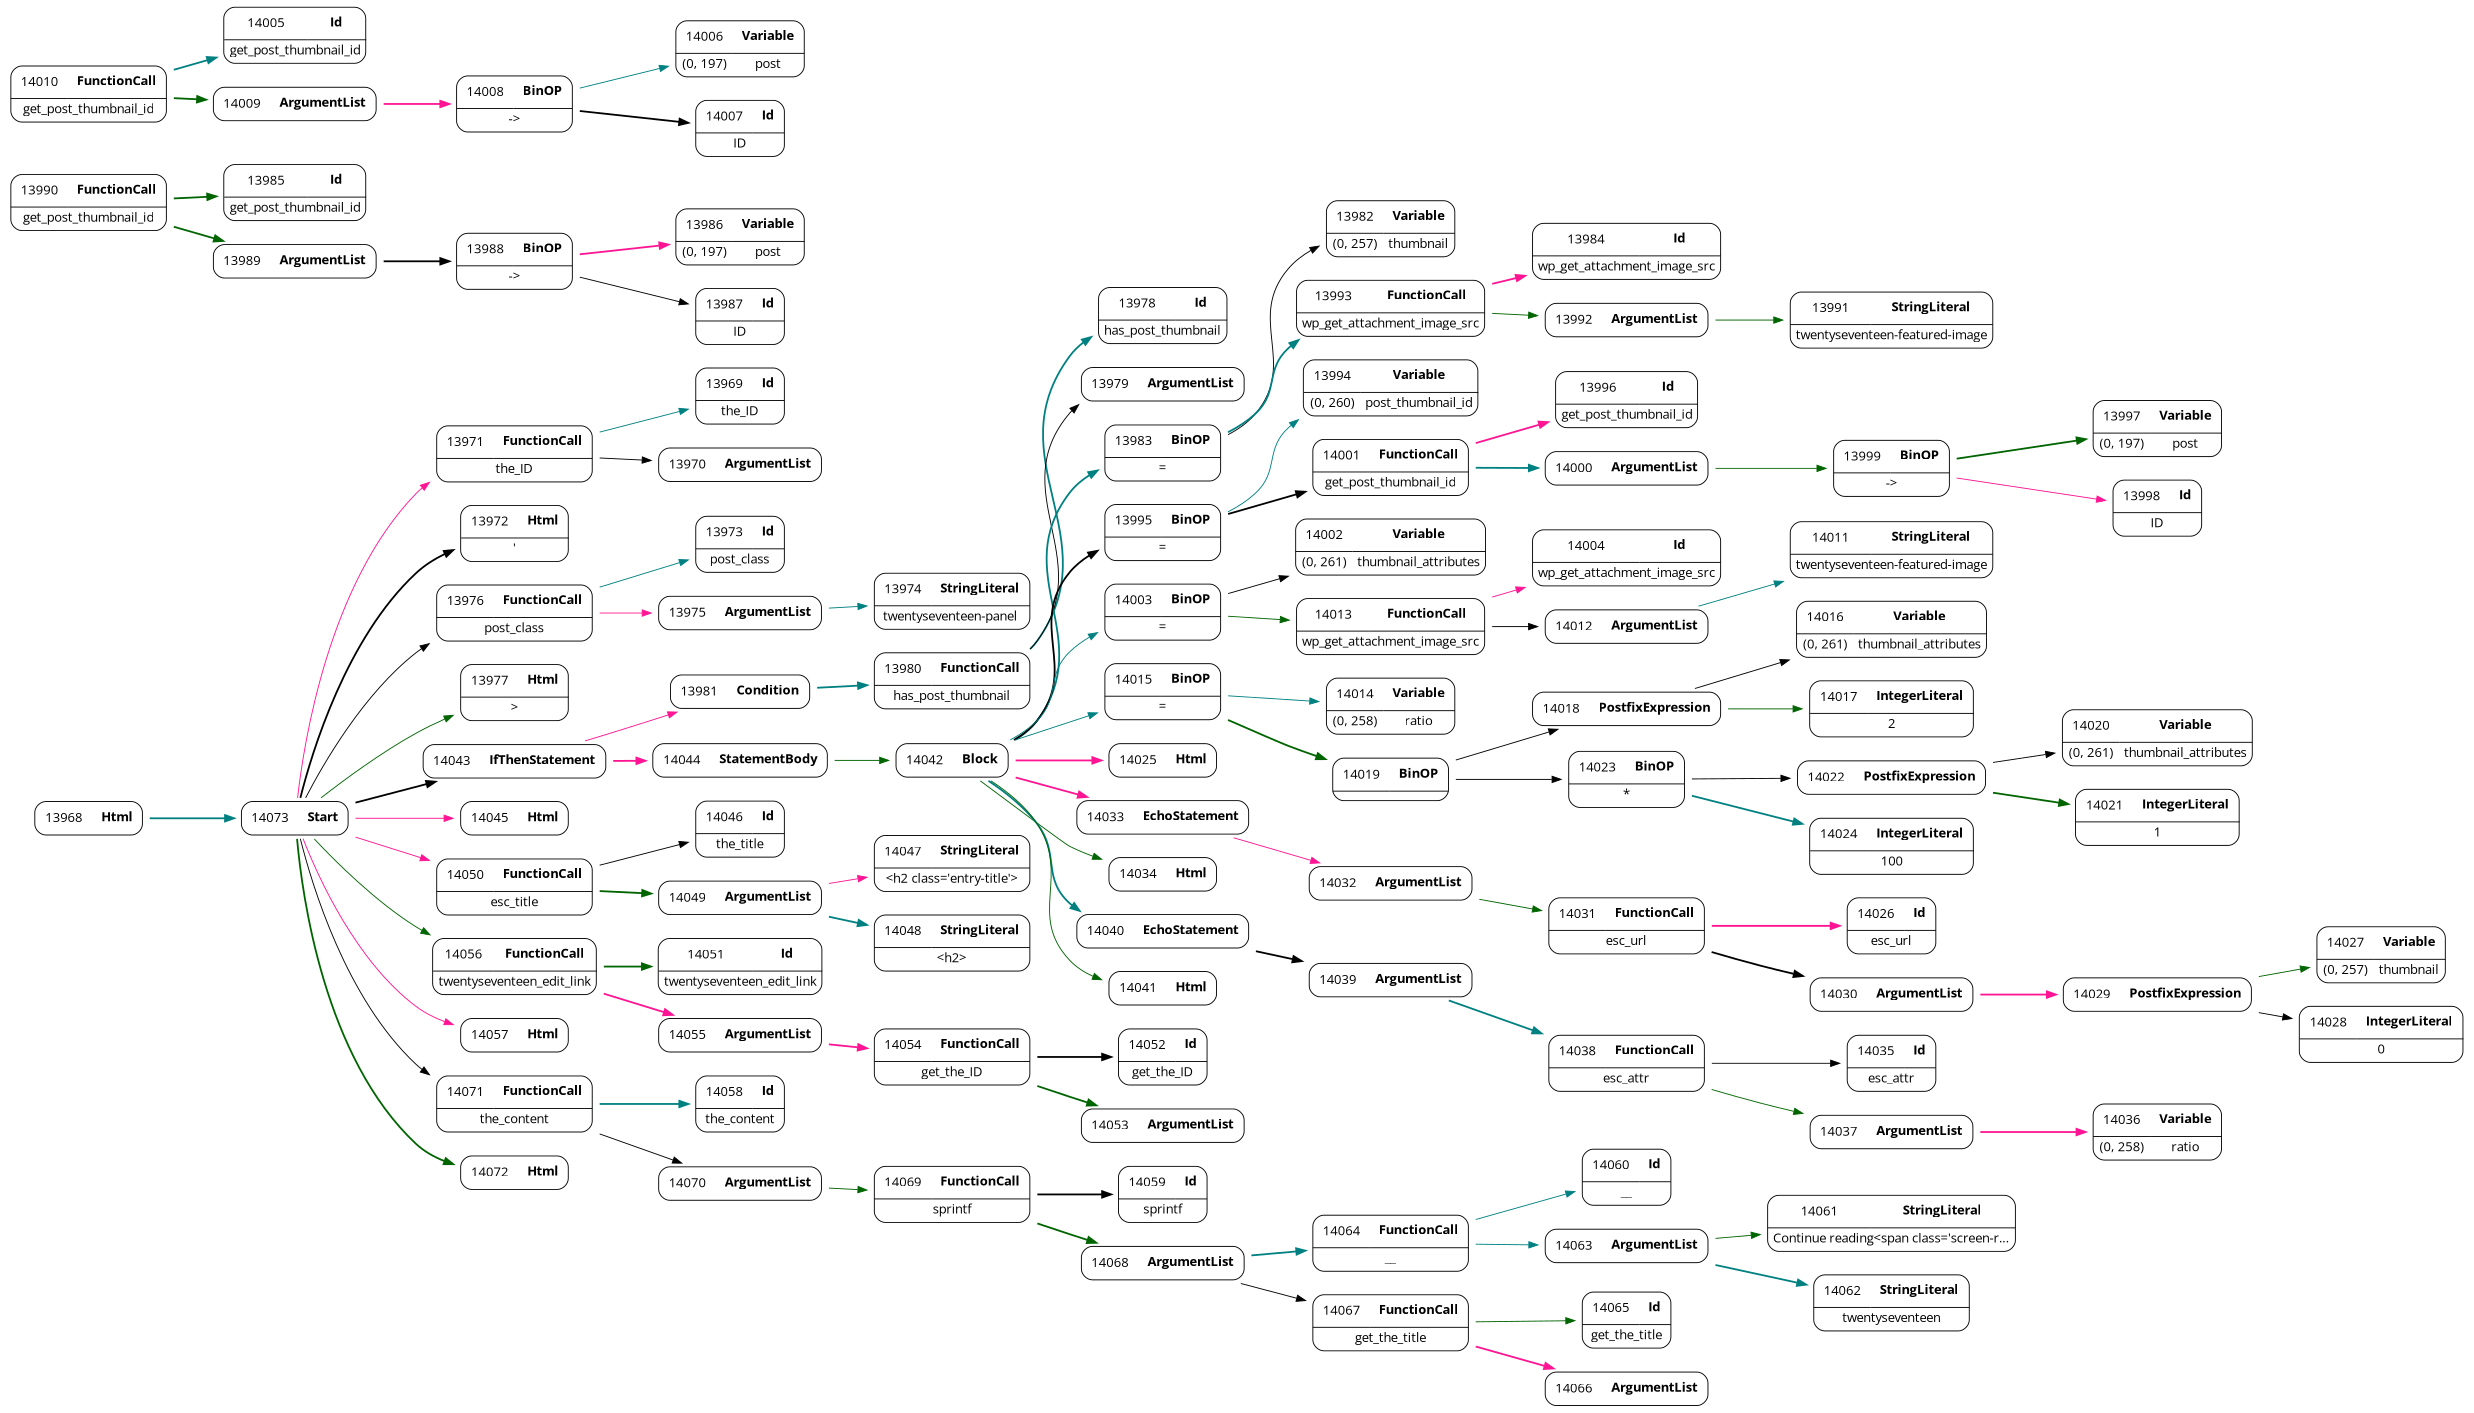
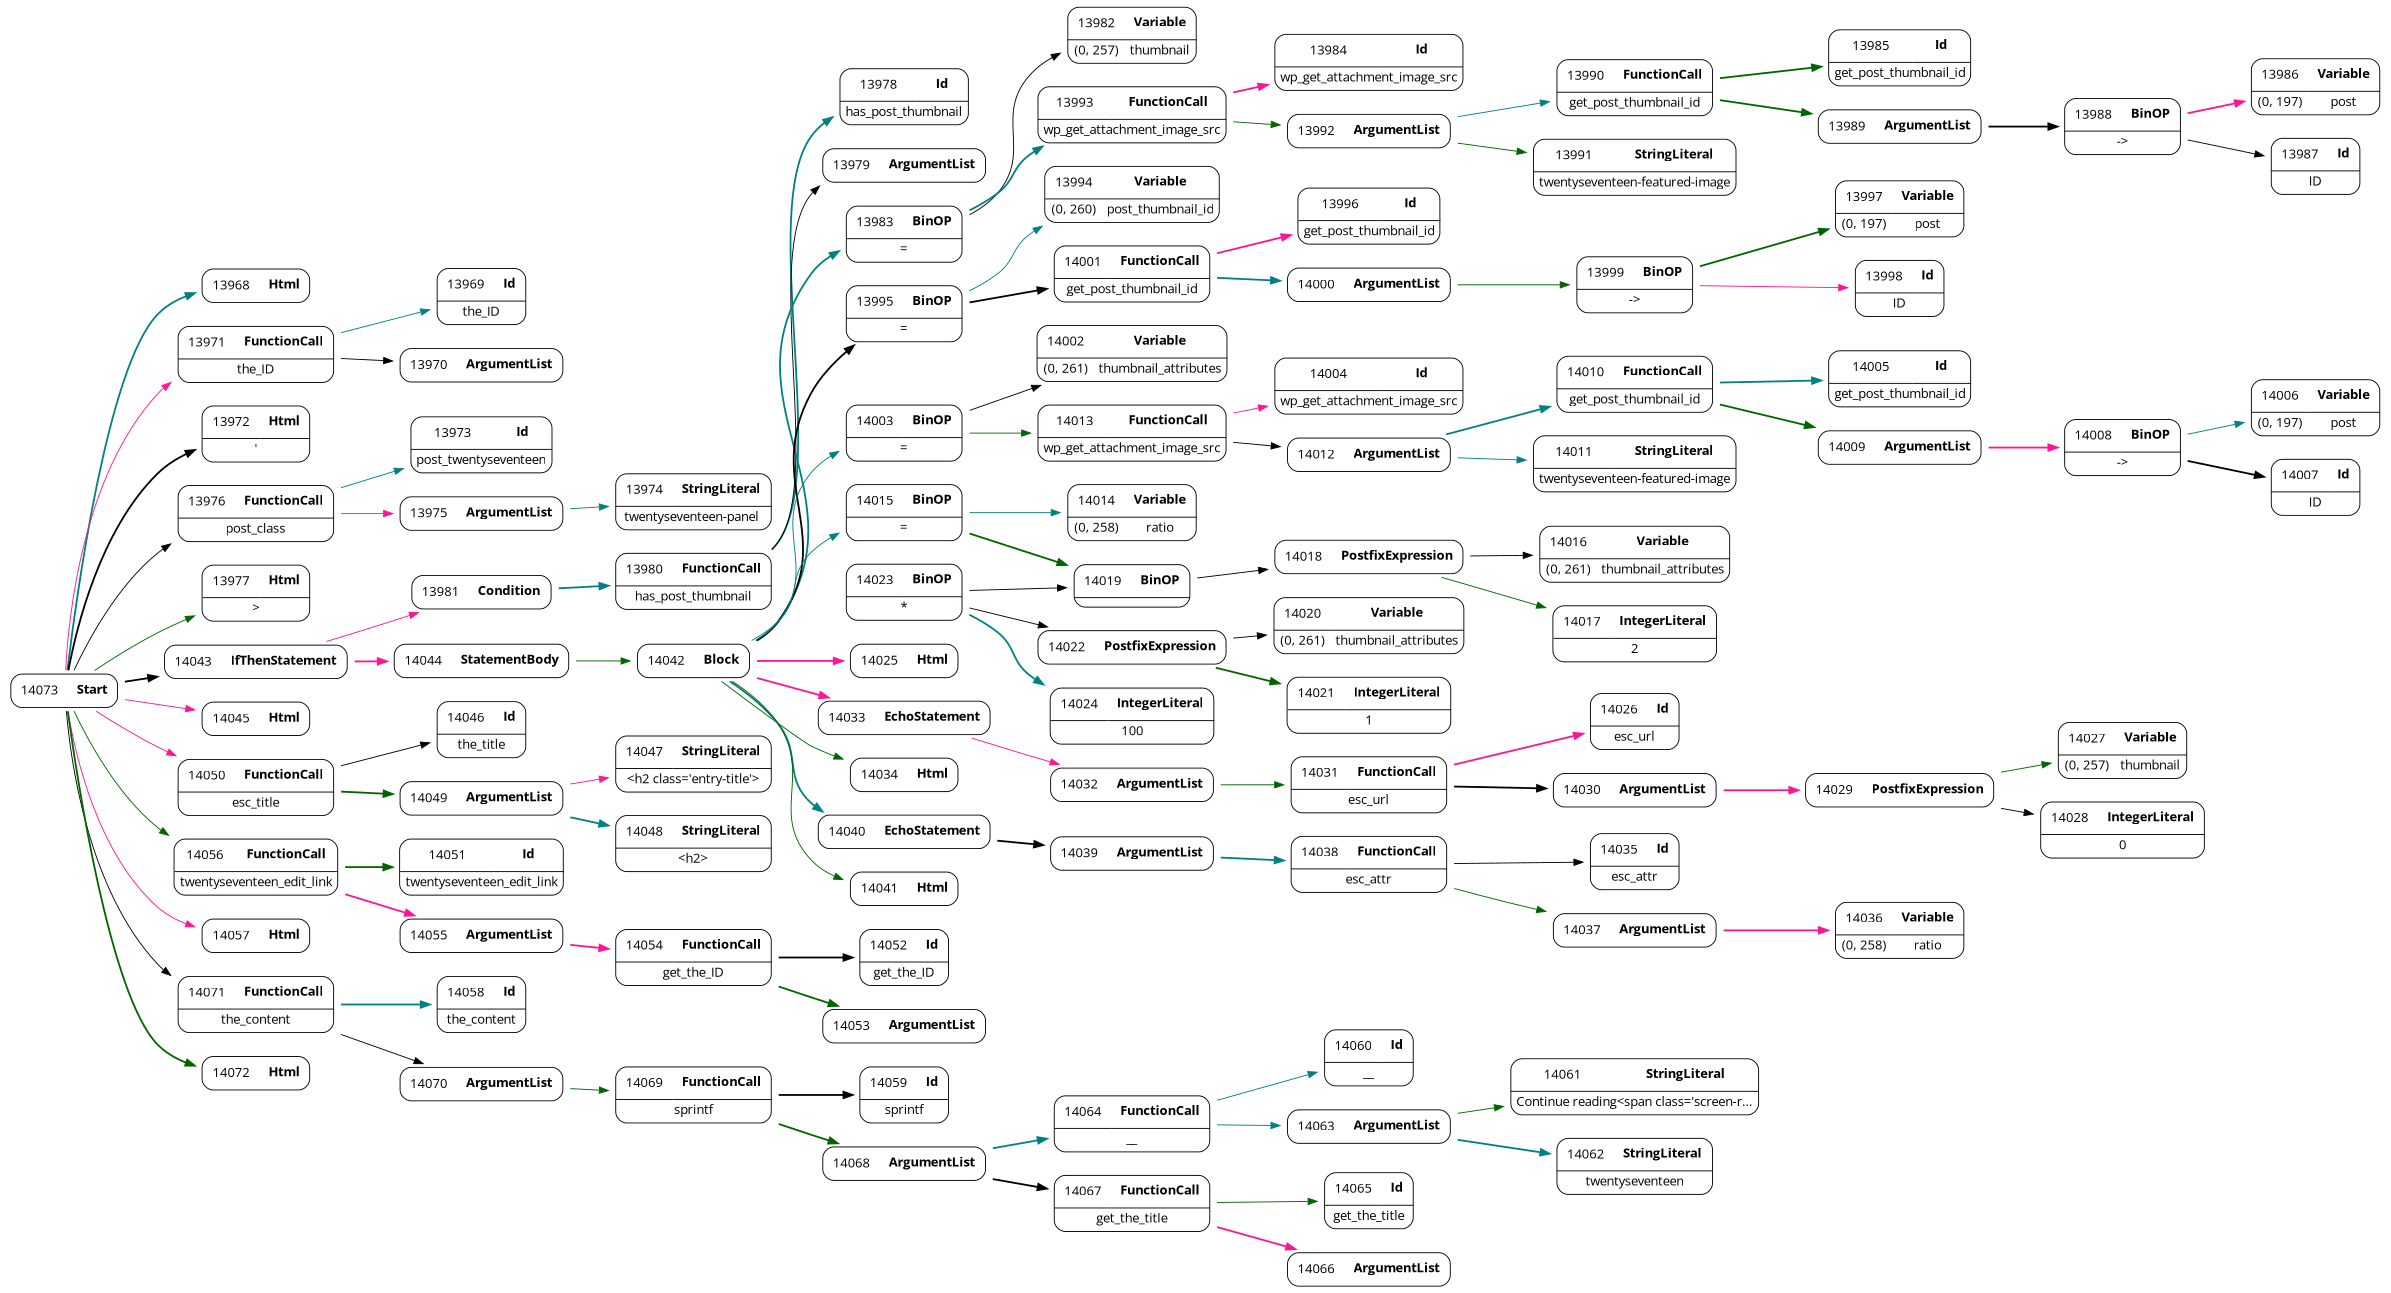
edge "13992" -> "13990": added
edge "14012" -> "14010": added
node "13973": text "post_class" -> "post_twentyseventeen"
edge "14019" -> "14023": reversed
edge "13968" -> "14073": reversed
edge "14068" -> "14067": style solid -> bold
